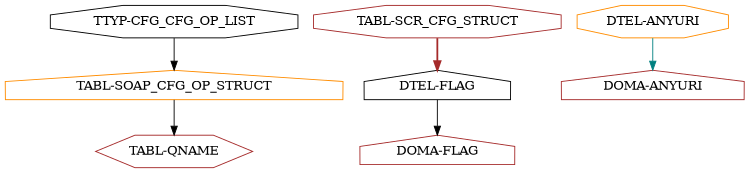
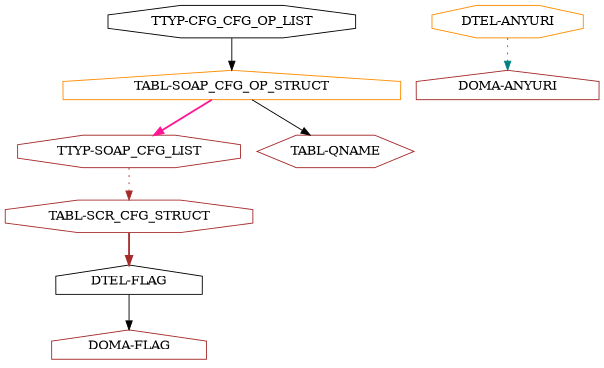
edge "DTEL-ANYURI" -> "DOMA-ANYURI": style solid -> dotted
node "TTYP-SOAP_CFG_LIST": added
